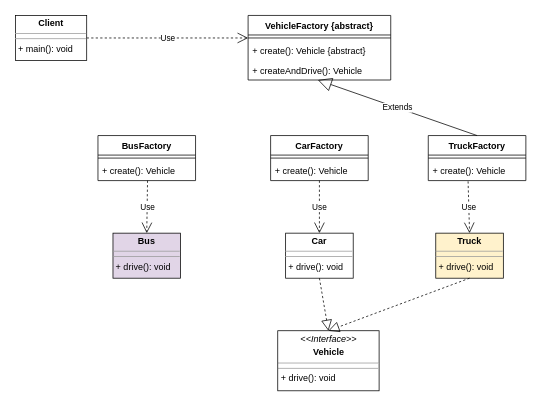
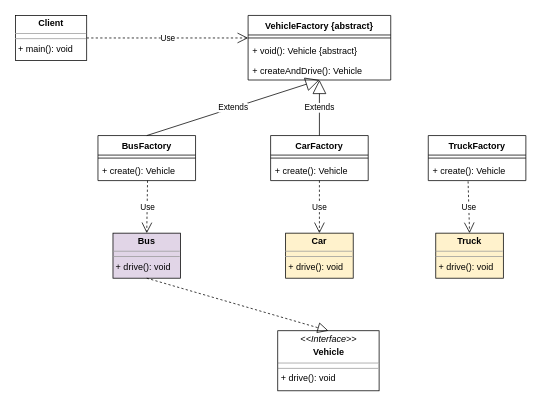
node "+ create(): Vehicle {abstract}": label "+ create(): Vehicle {abstract}" -> "+ void(): Vehicle {abstract}"
edge "BusFactory" -> "VehicleFactory {abstract}": added, label "Extends"
edge "TruckFactory" -> "+ createAndDrive(): Vehicle": removed, label "Extends"
edge "CarFactory" -> "VehicleFactory {abstract}": added, label "Extends"
node "Car + drive(): void": fillcolor #ffffff -> #fff2cc
edge "Car + drive(): void" -> "<<Interface>> Vehicle + drive(): void": removed
edge "Bus + drive(): void" -> "<<Interface>> Vehicle + drive(): void": added
edge "Truck + drive(): void" -> "<<Interface>> Vehicle + drive(): void": removed
